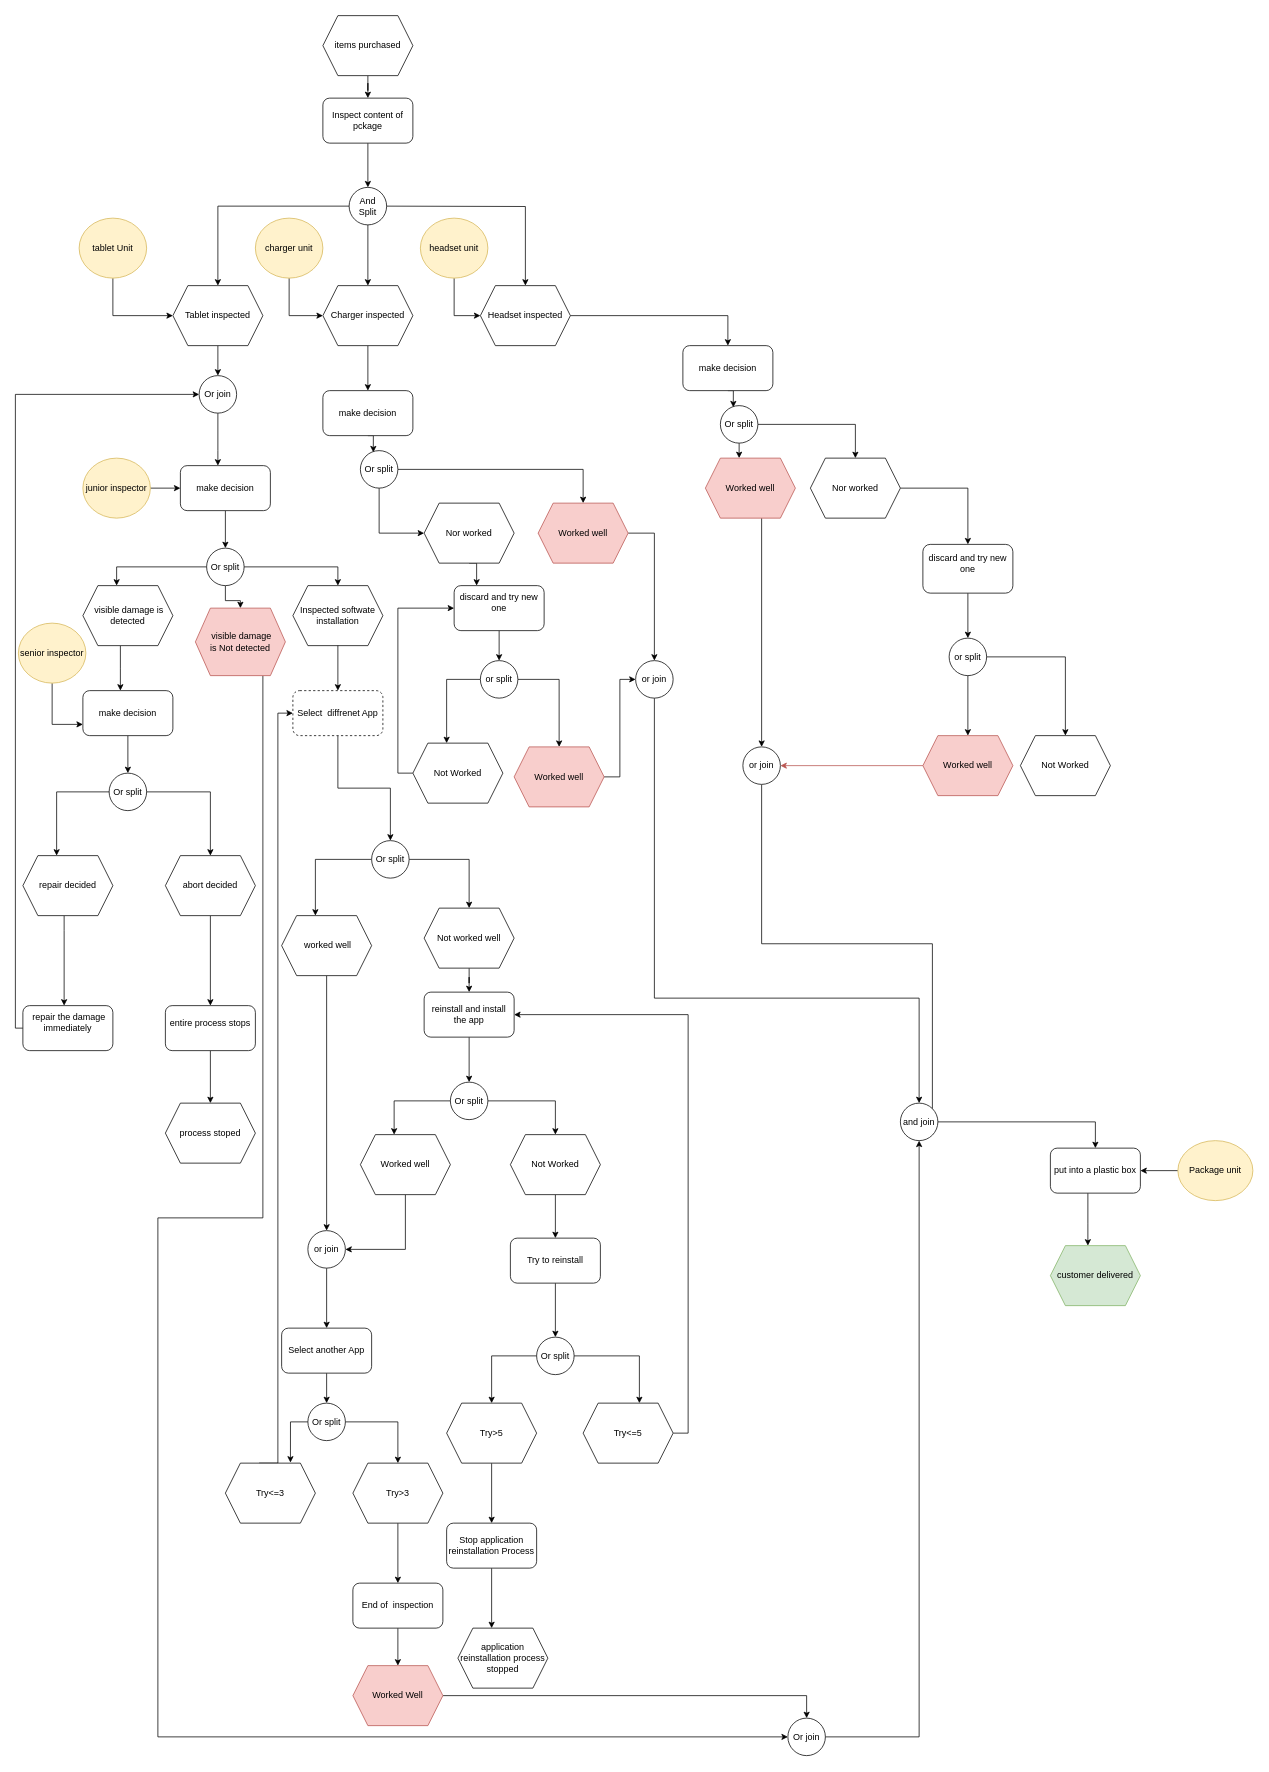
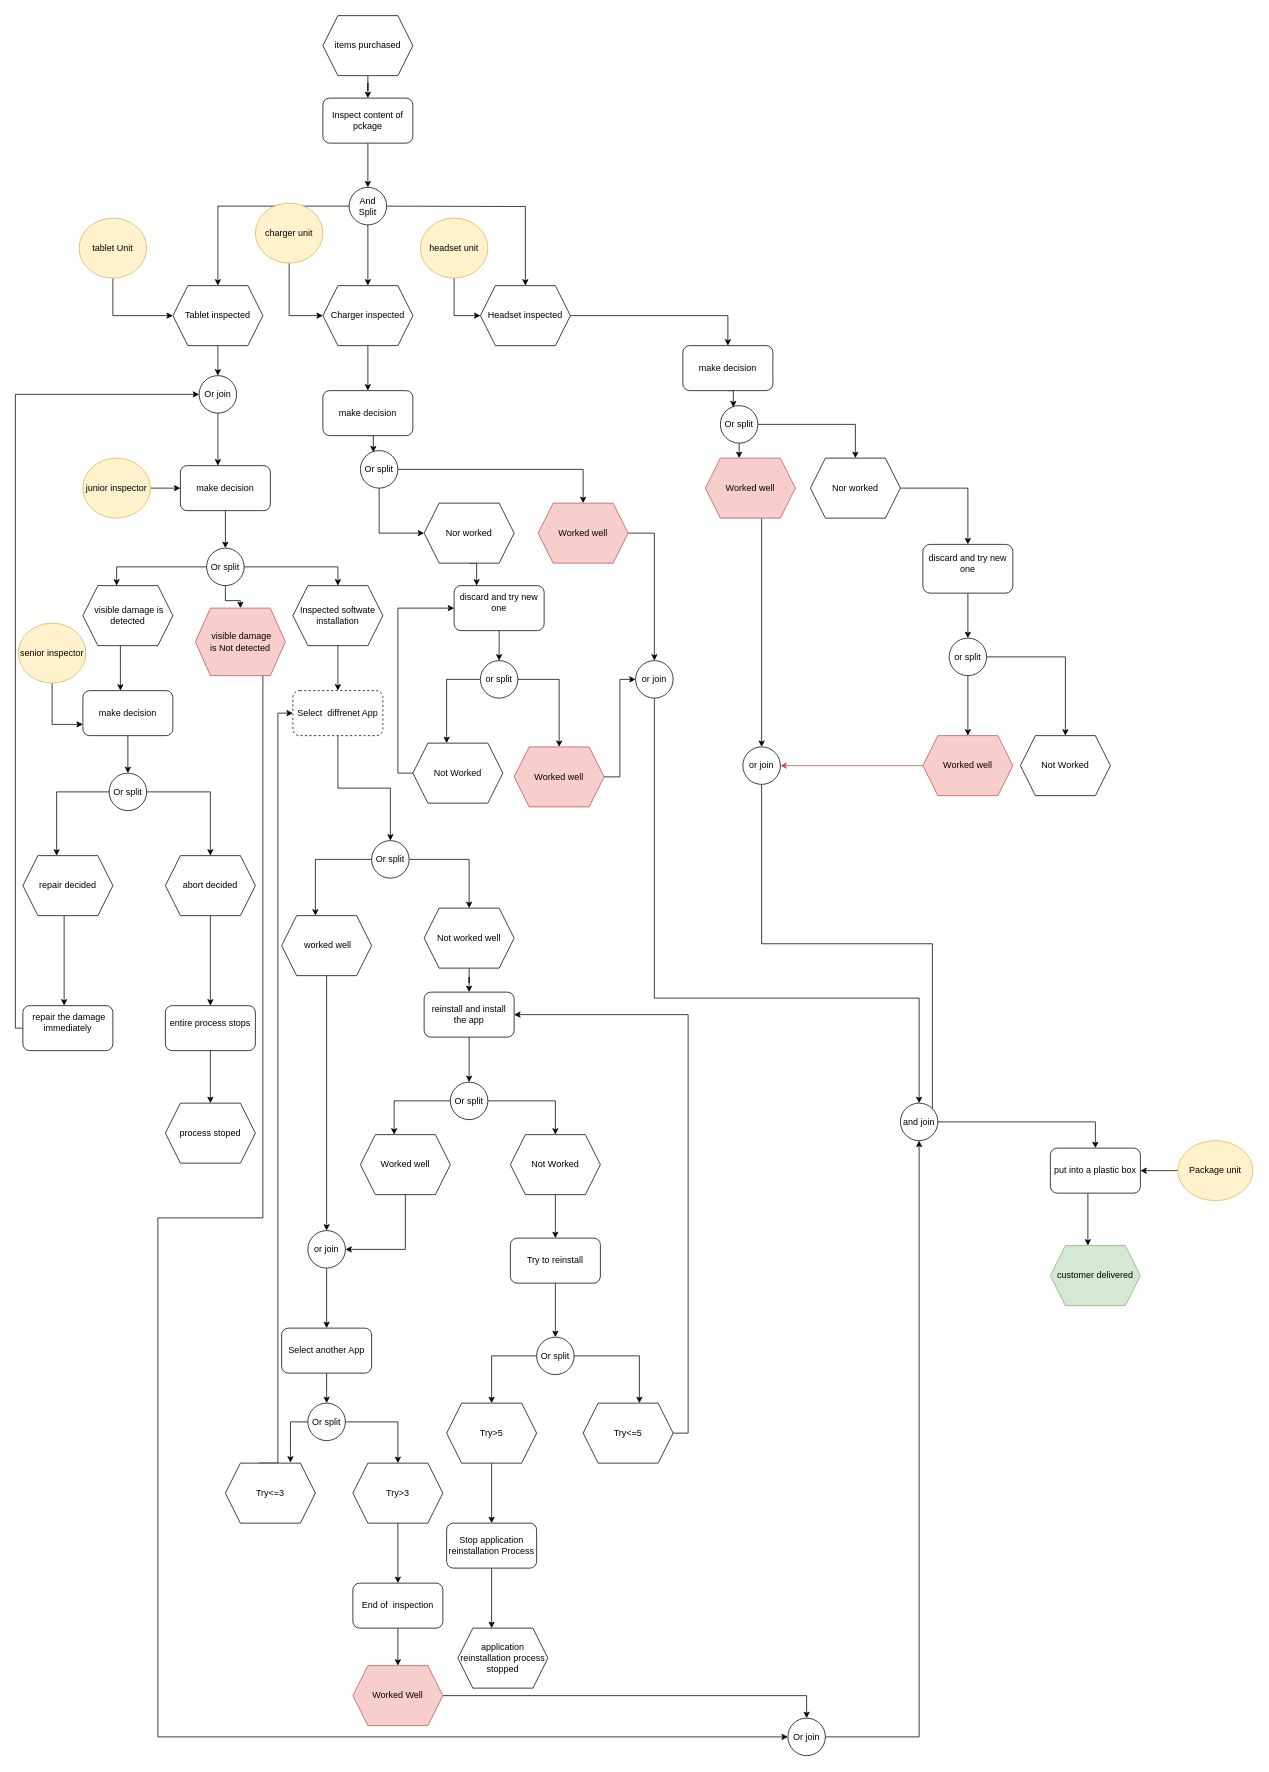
node "charger unit": moved (289, 248) -> (289, 233)
